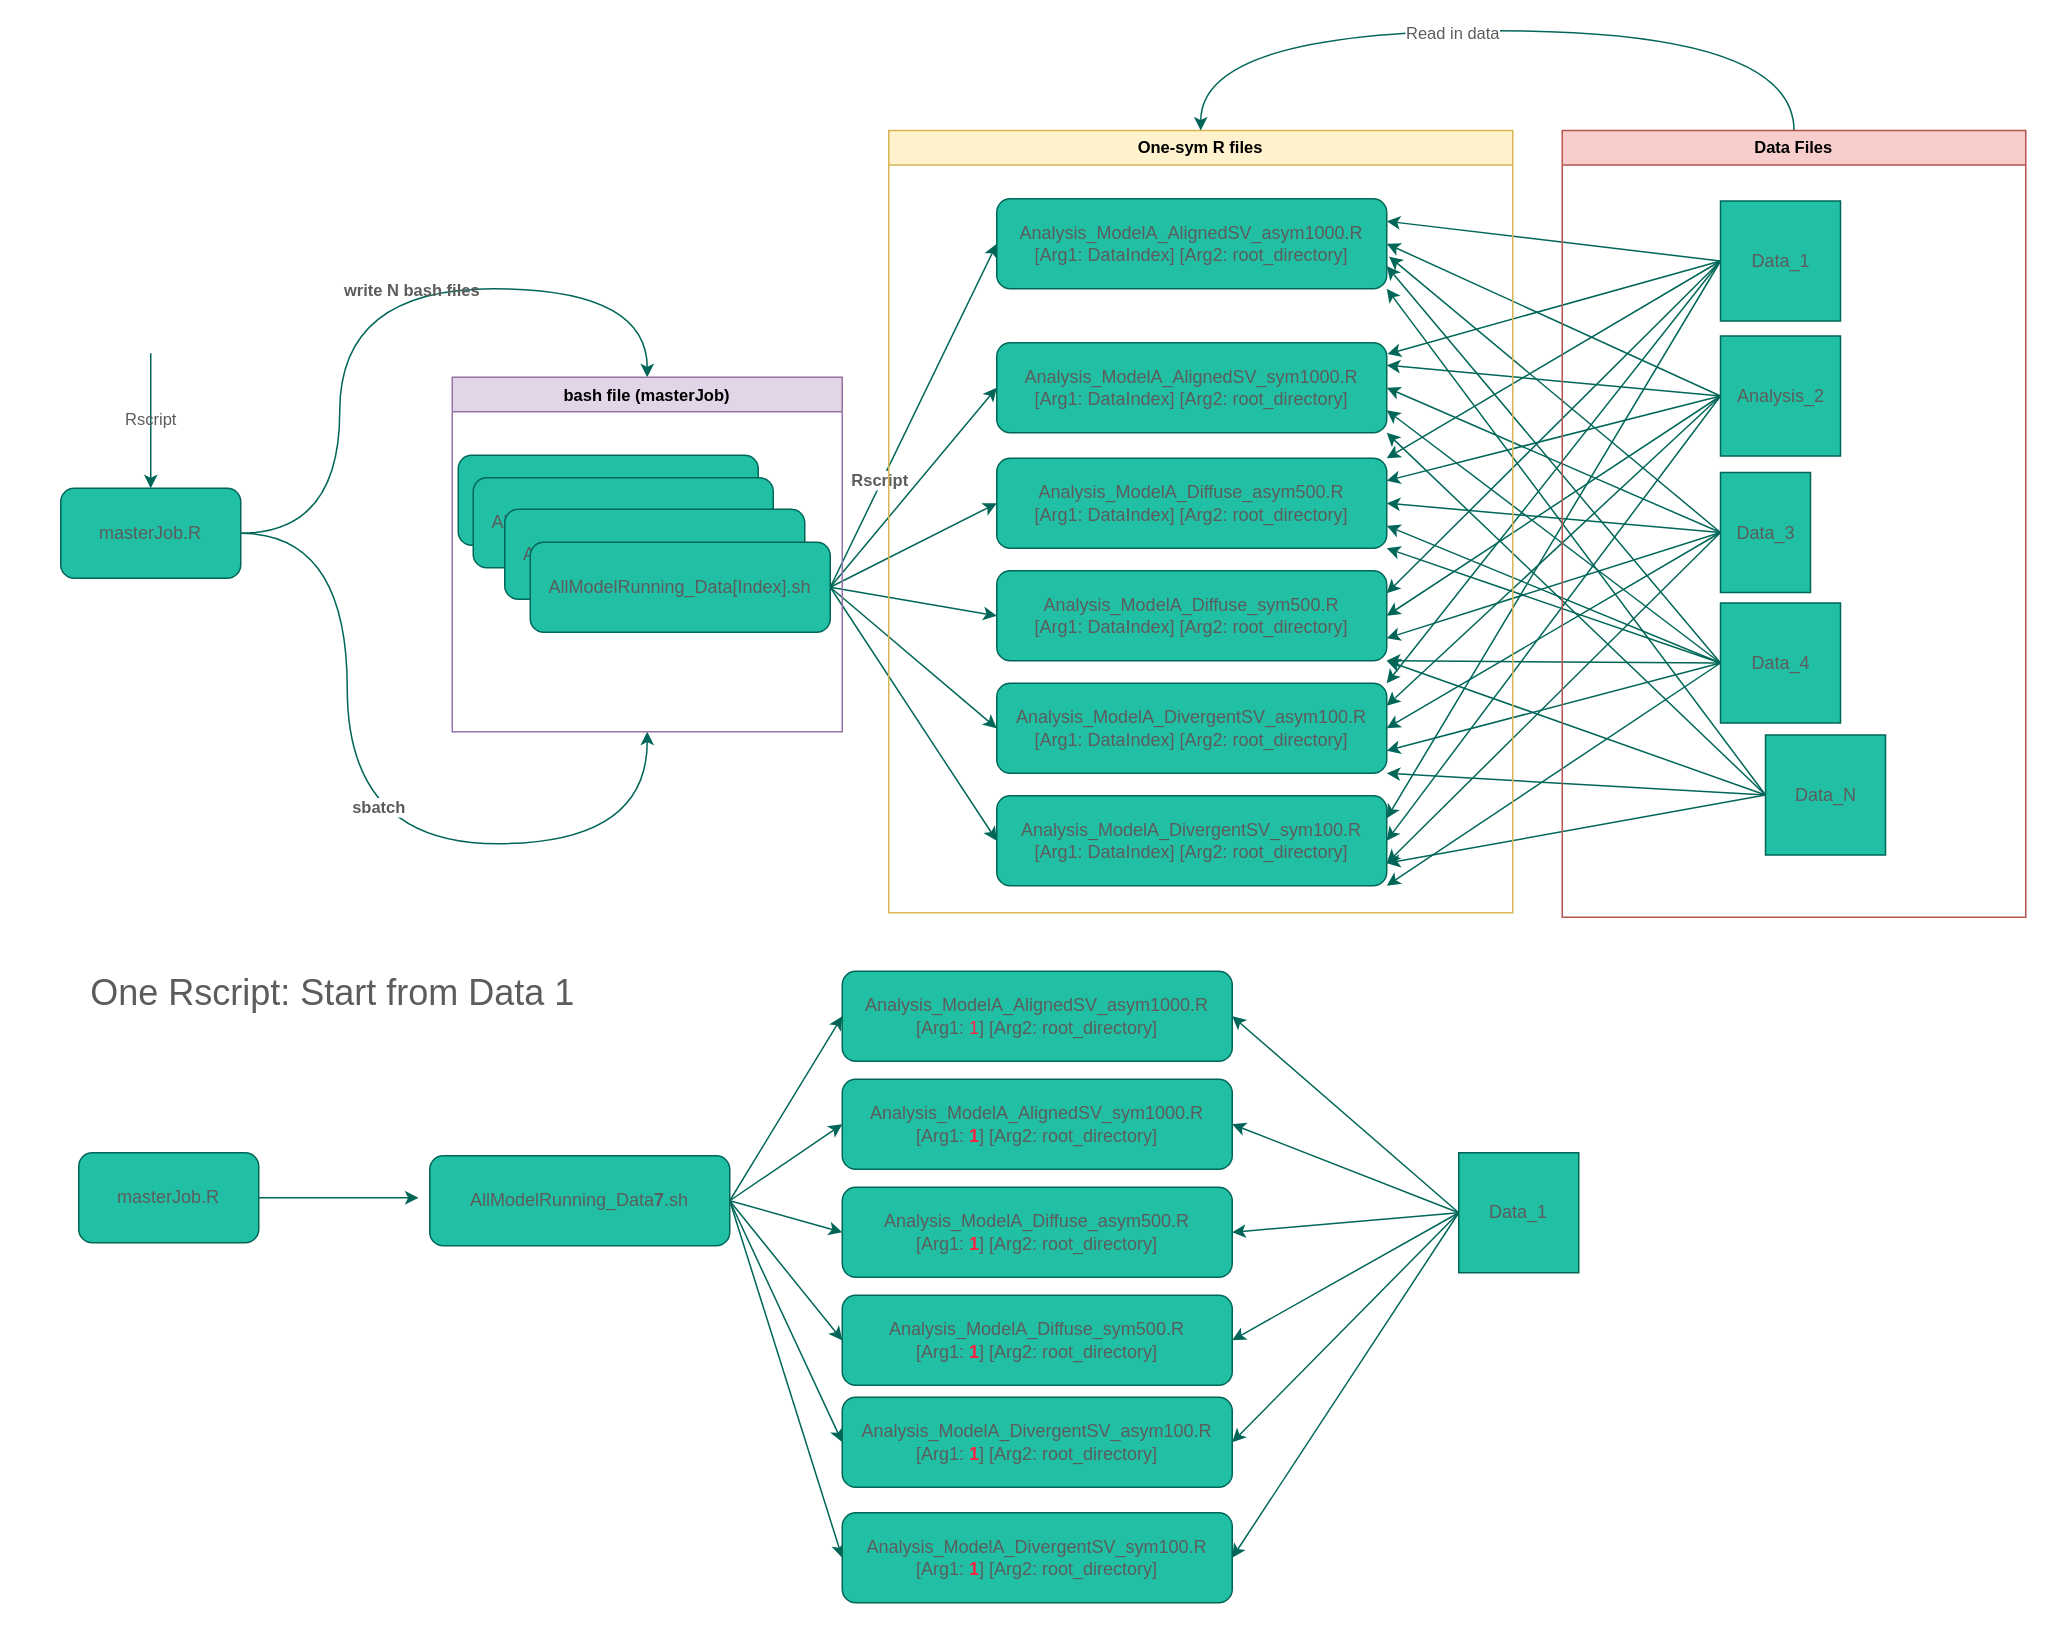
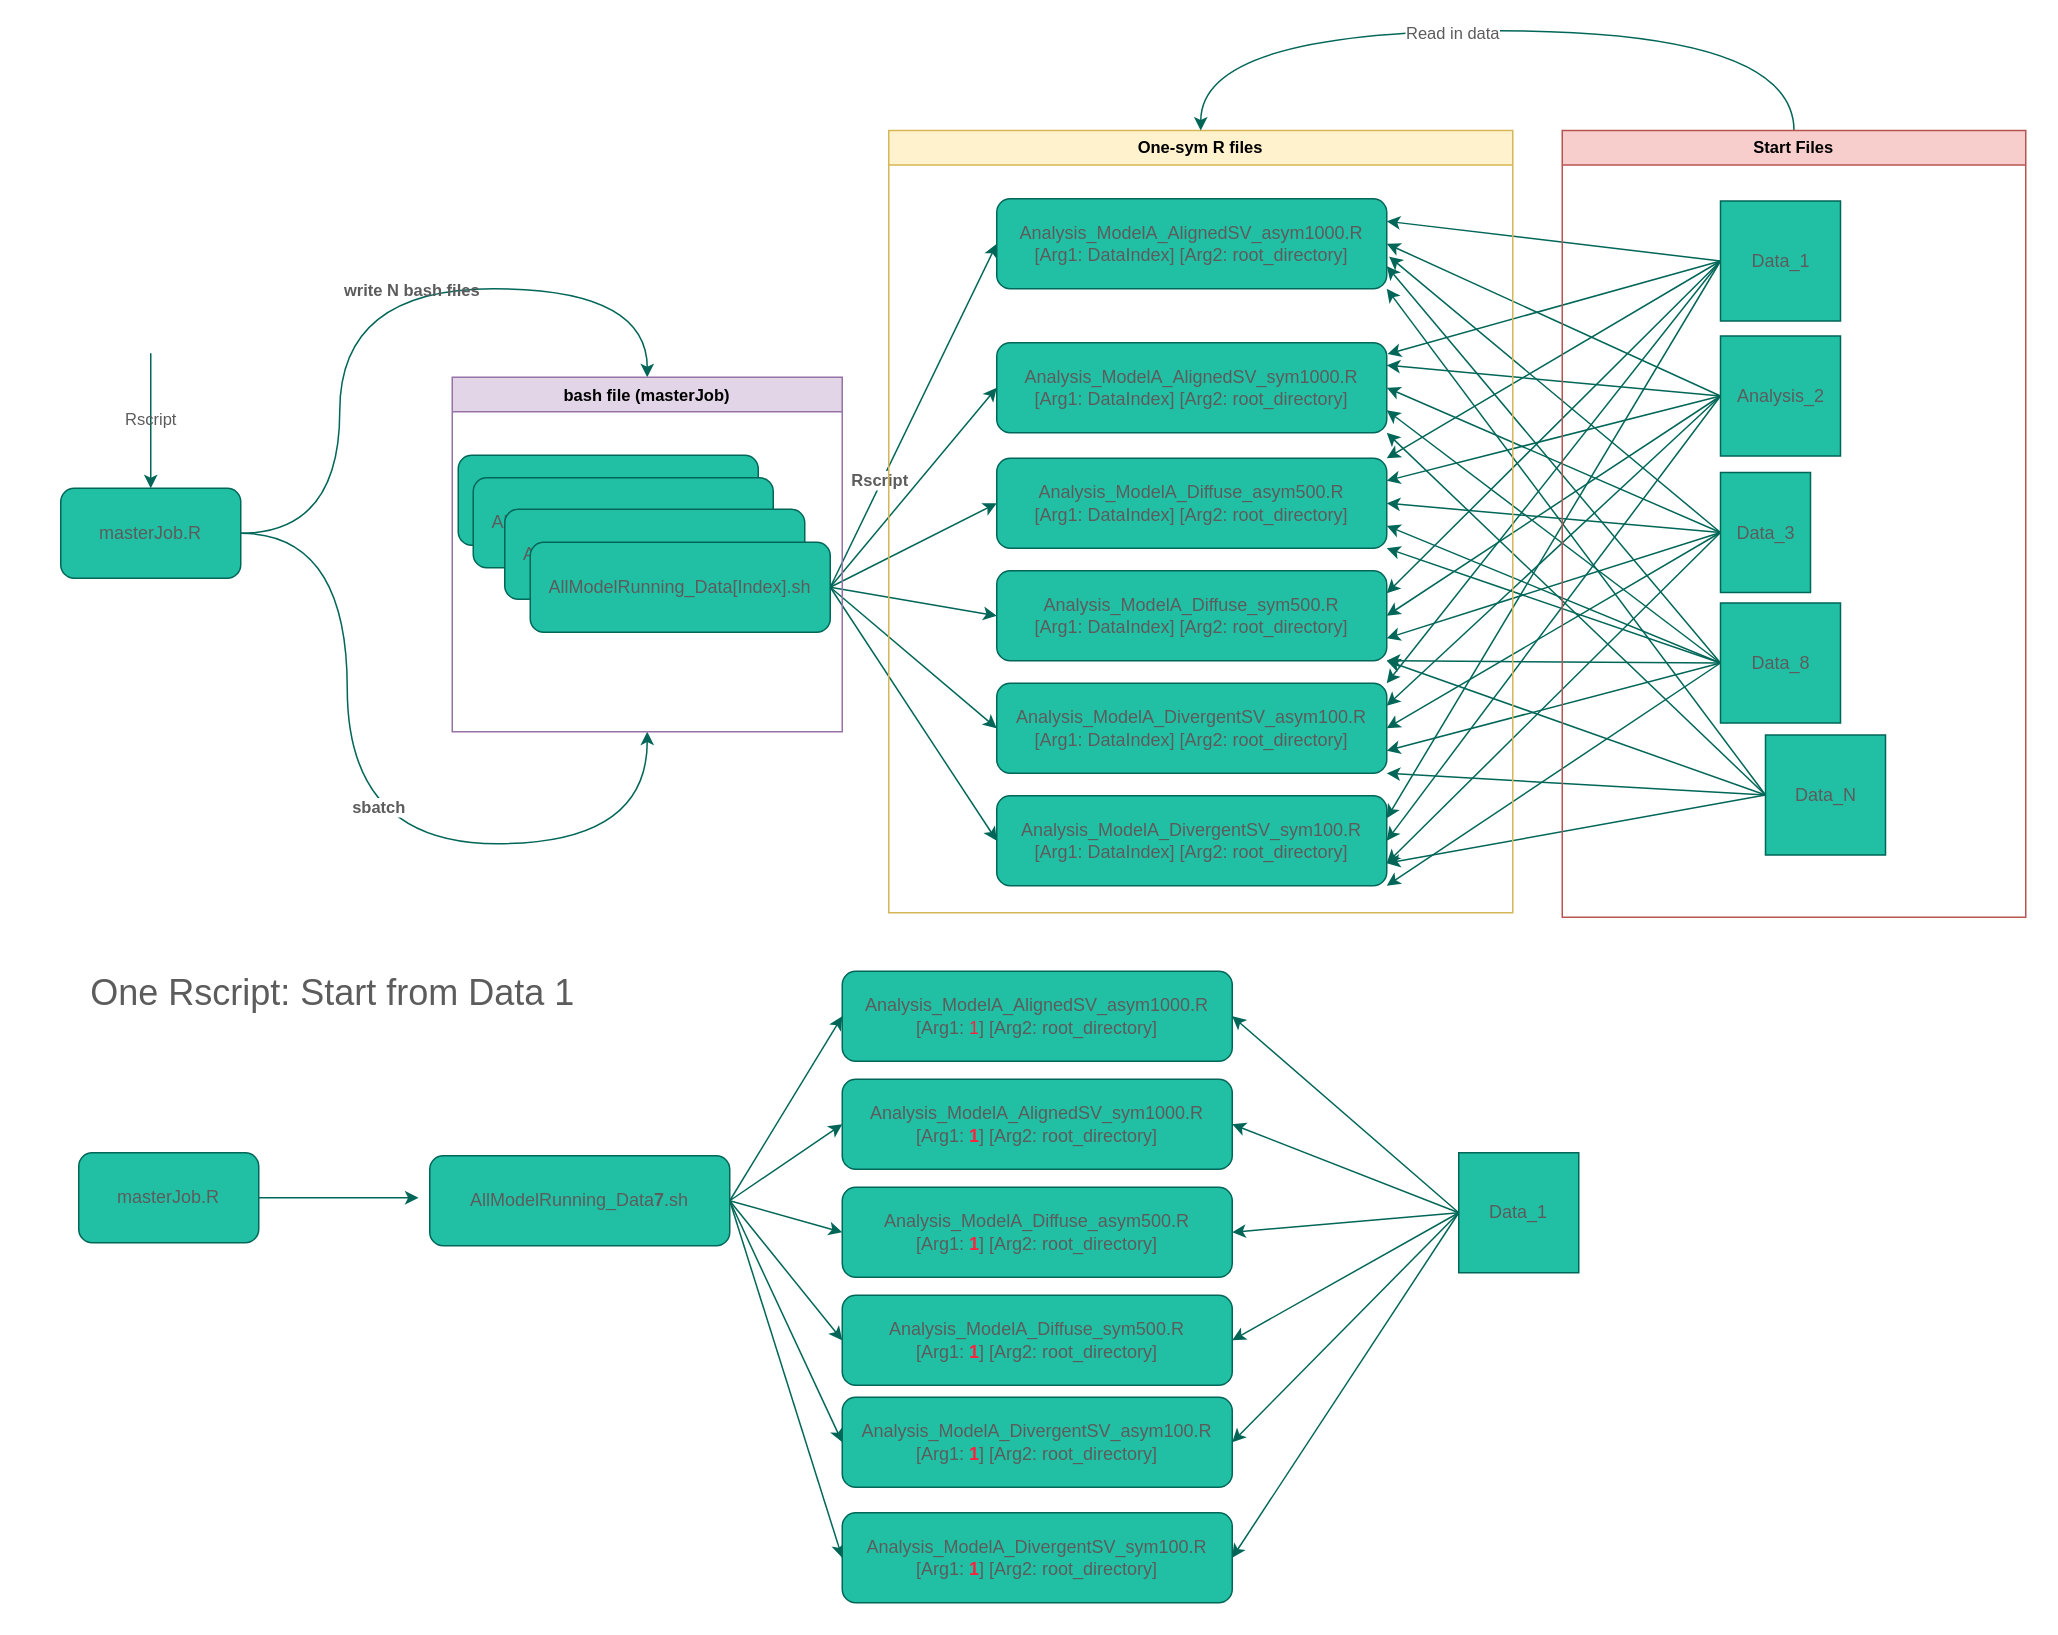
node "Data Files": label "Data Files" -> "Start Files"
node "Data_4": label "Data_4" -> "Data_8"
